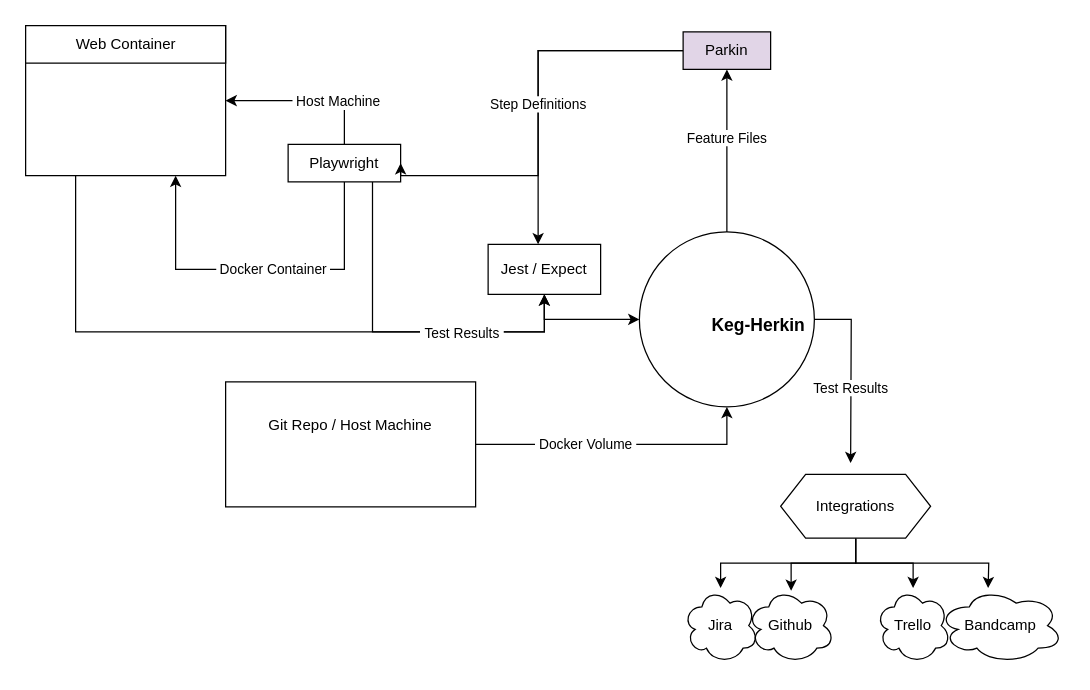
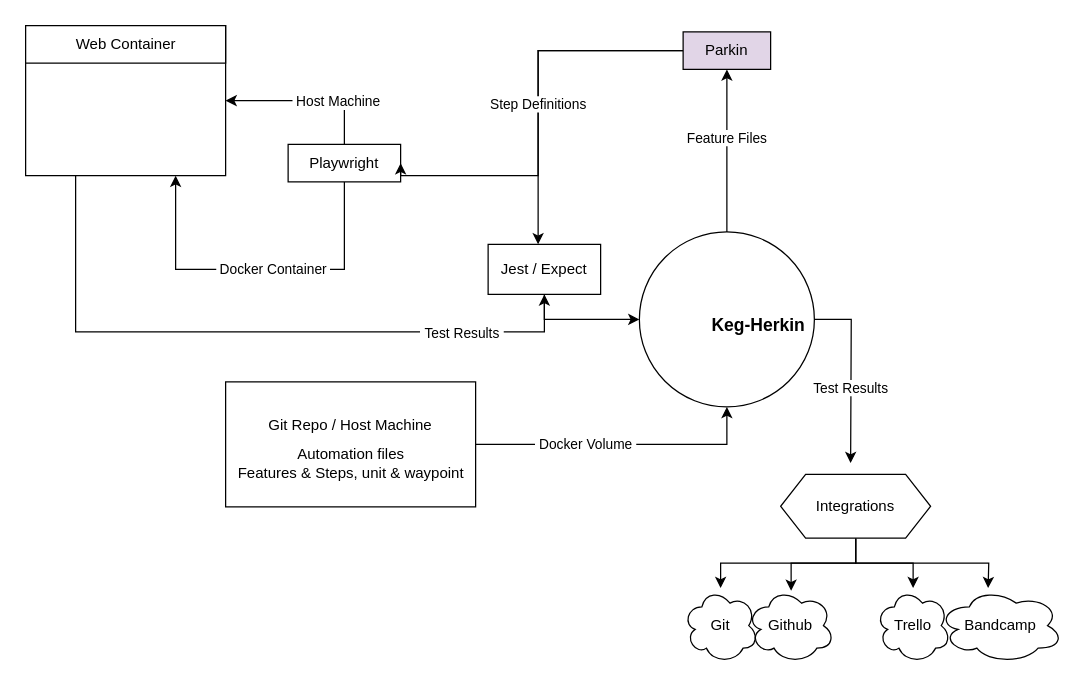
edge "Playwright" -> "Jest / Expect": removed
node "Automation files Features & Steps, unit & waypoint": added
node "Jira": label "Jira" -> "Git"
